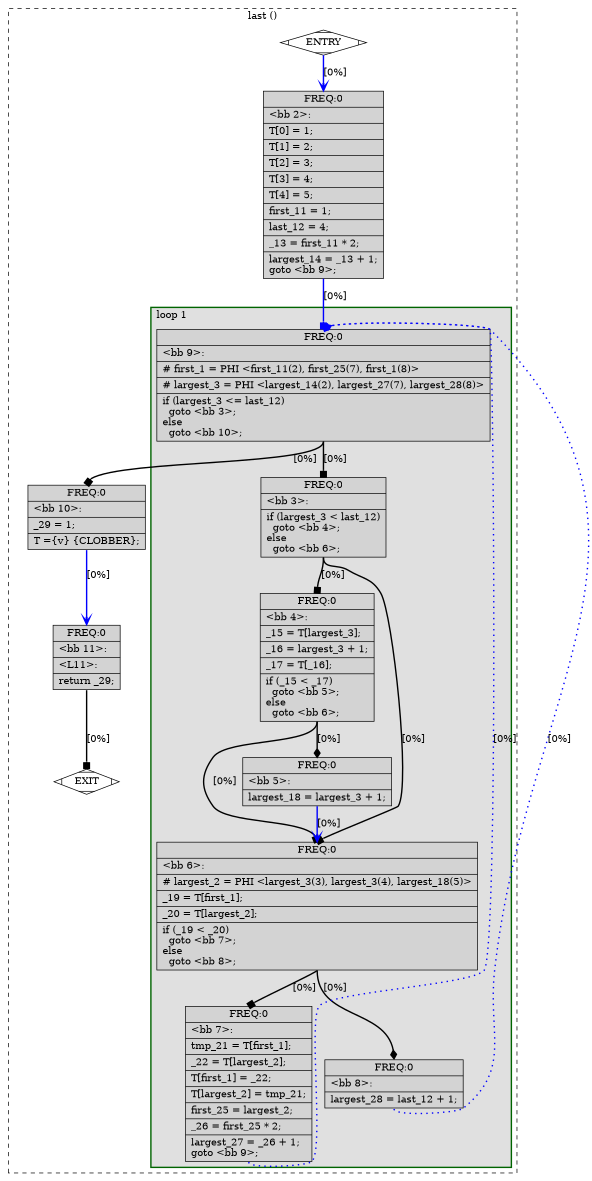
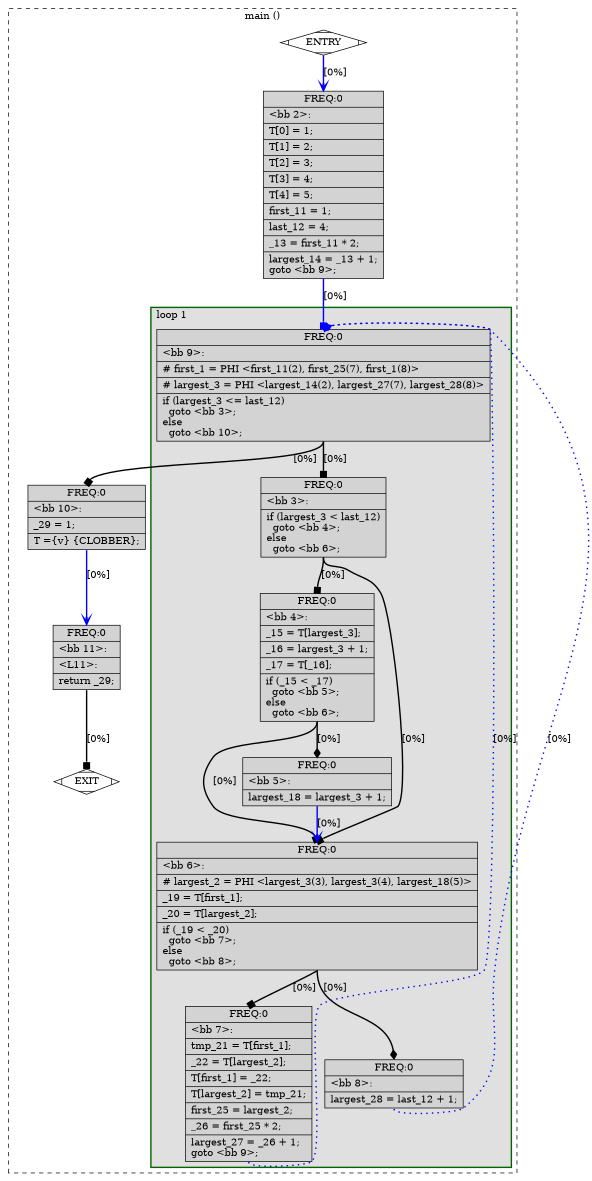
cluster "last ()": label "last ()" -> "main ()"
